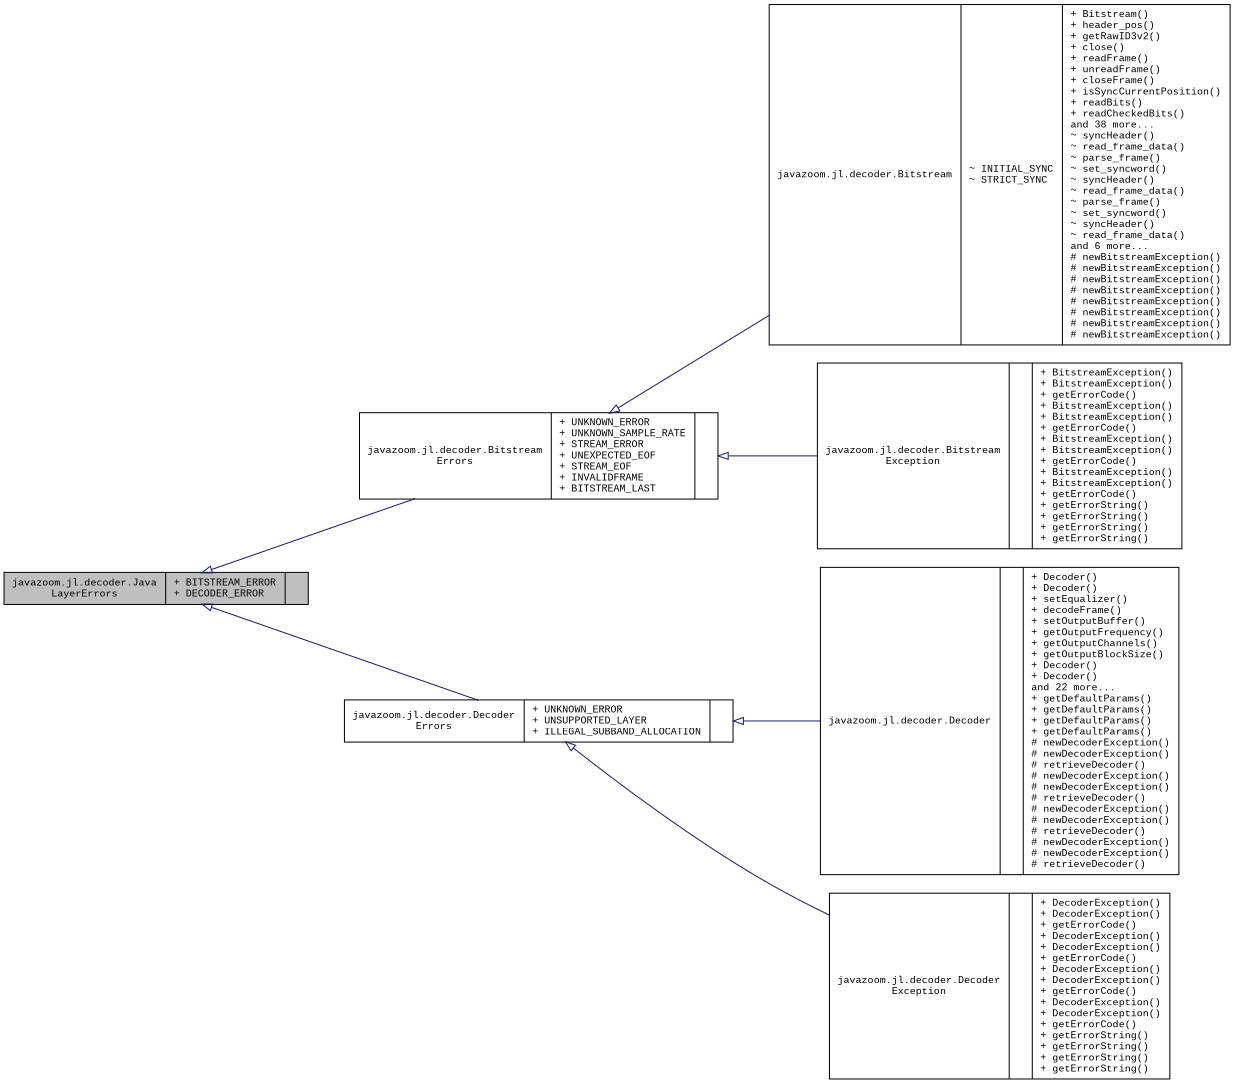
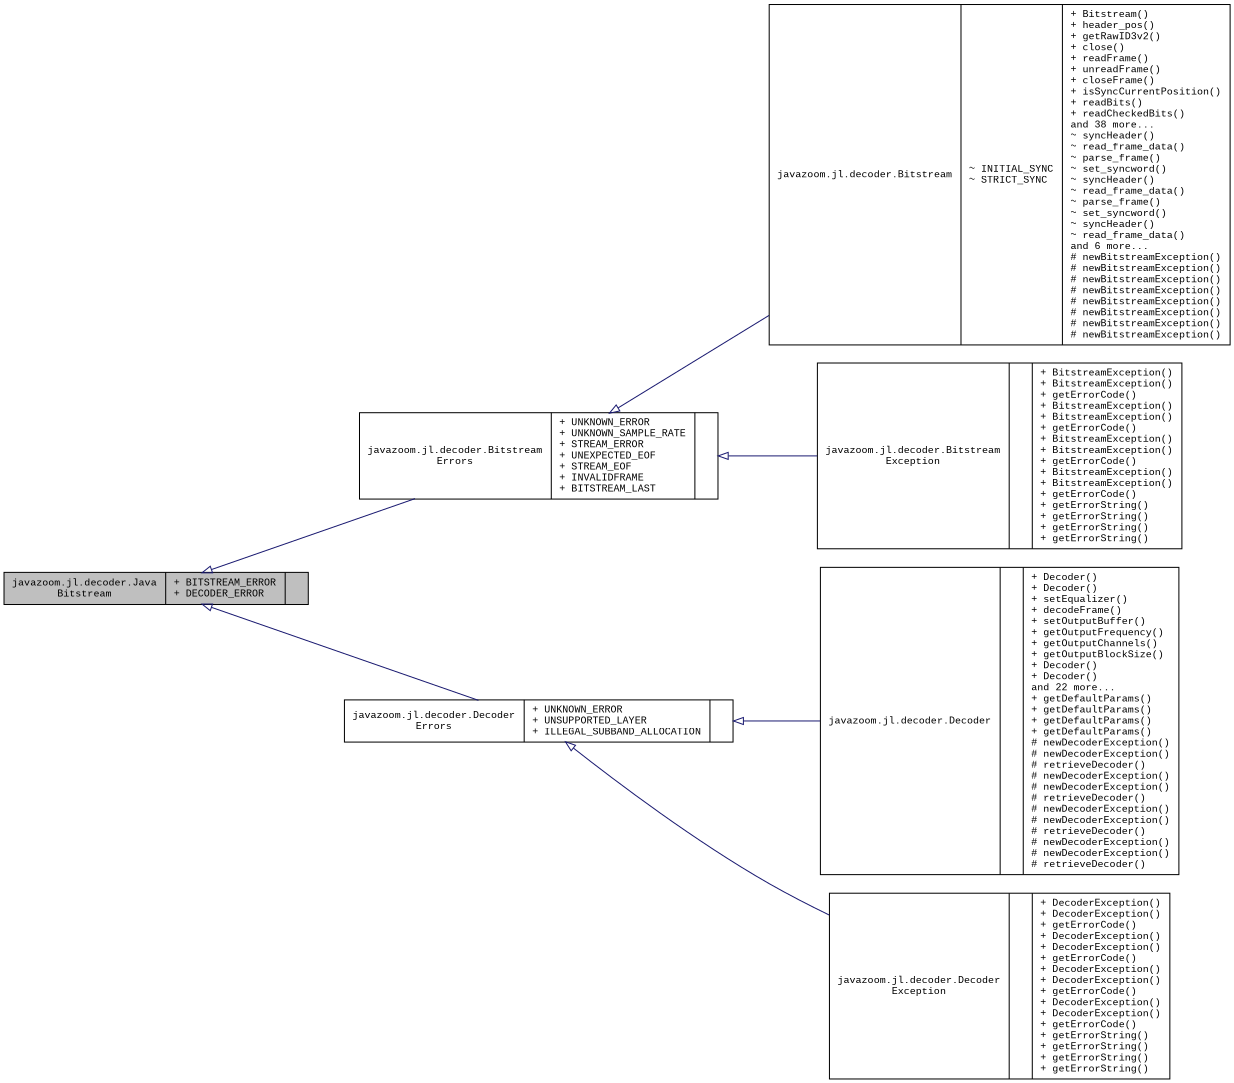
node "javazoom.jl.decoder.Java": text "LayerErrors" -> "Bitstream"
